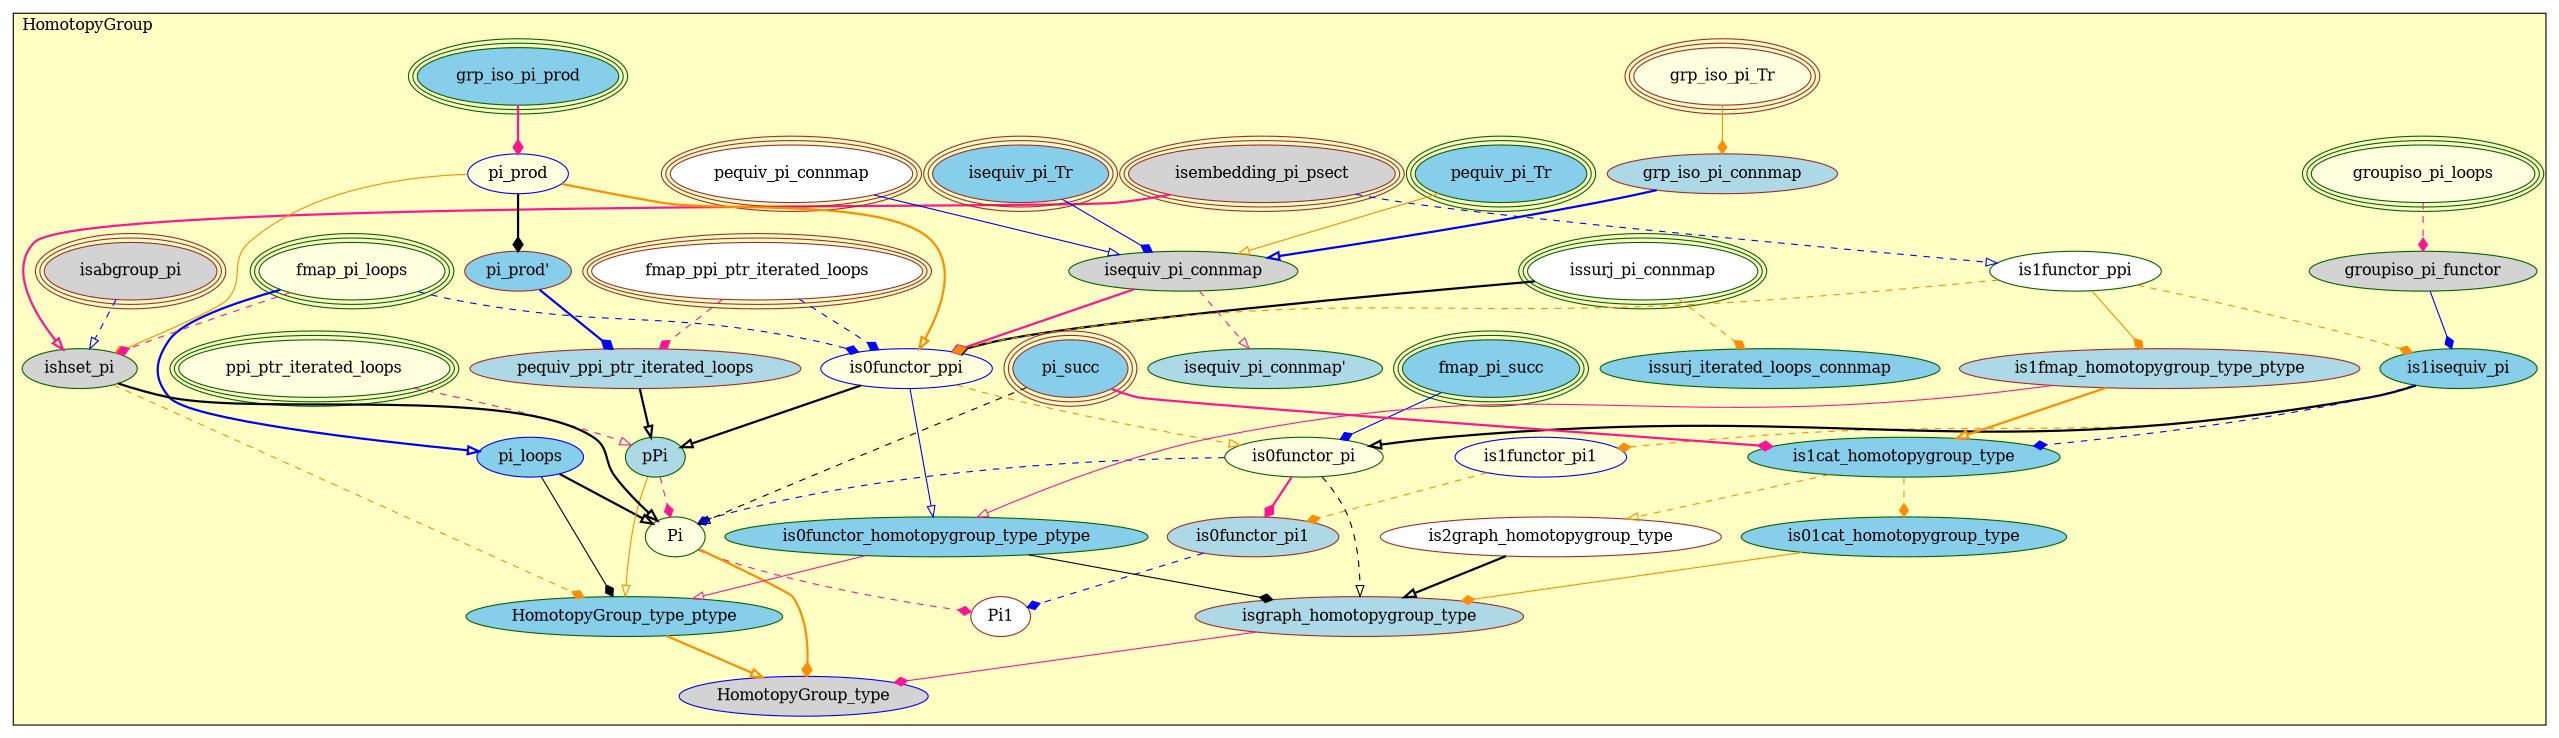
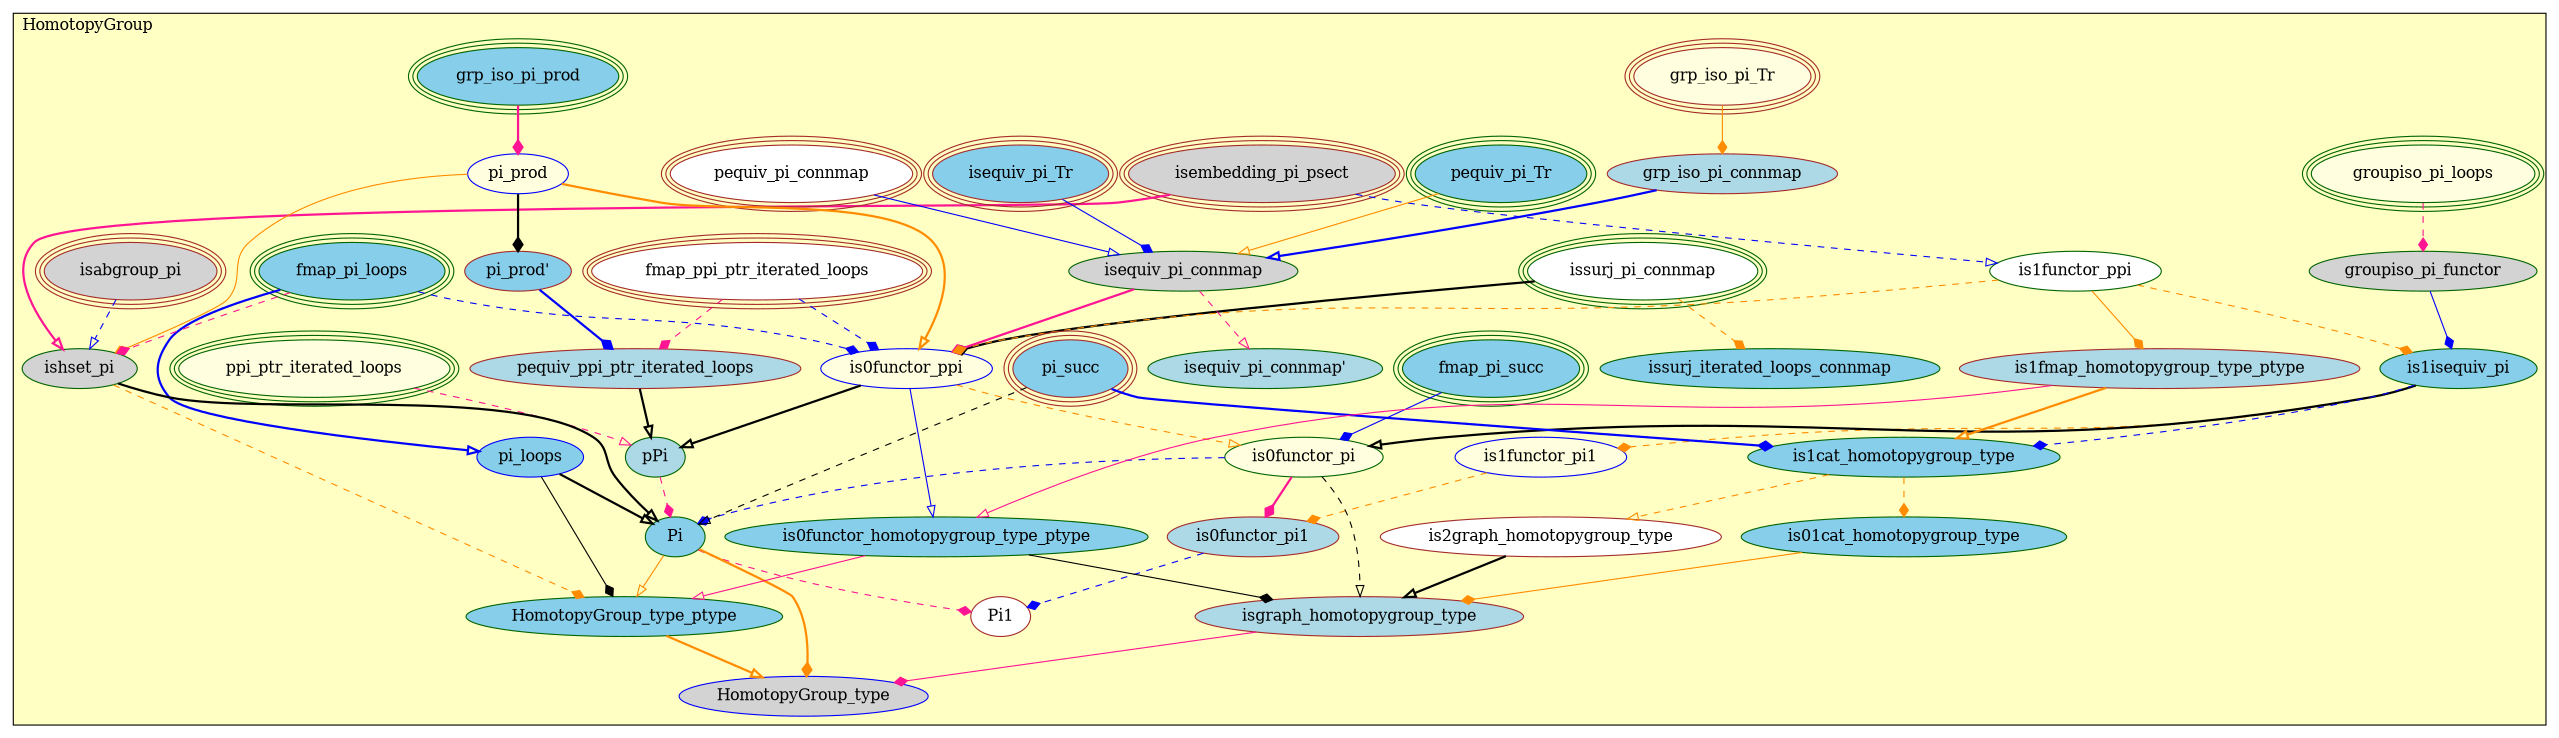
node "fmap_pi_loops": fillcolor lightyellow -> skyblue
edge "pi_succ" -> "is1cat_homotopygroup_type": color deeppink -> blue
edge "pPi" -> "HomotopyGroup_type_ptype": now "Pi" -> "HomotopyGroup_type_ptype"
node "Pi": fillcolor lightyellow -> skyblue
